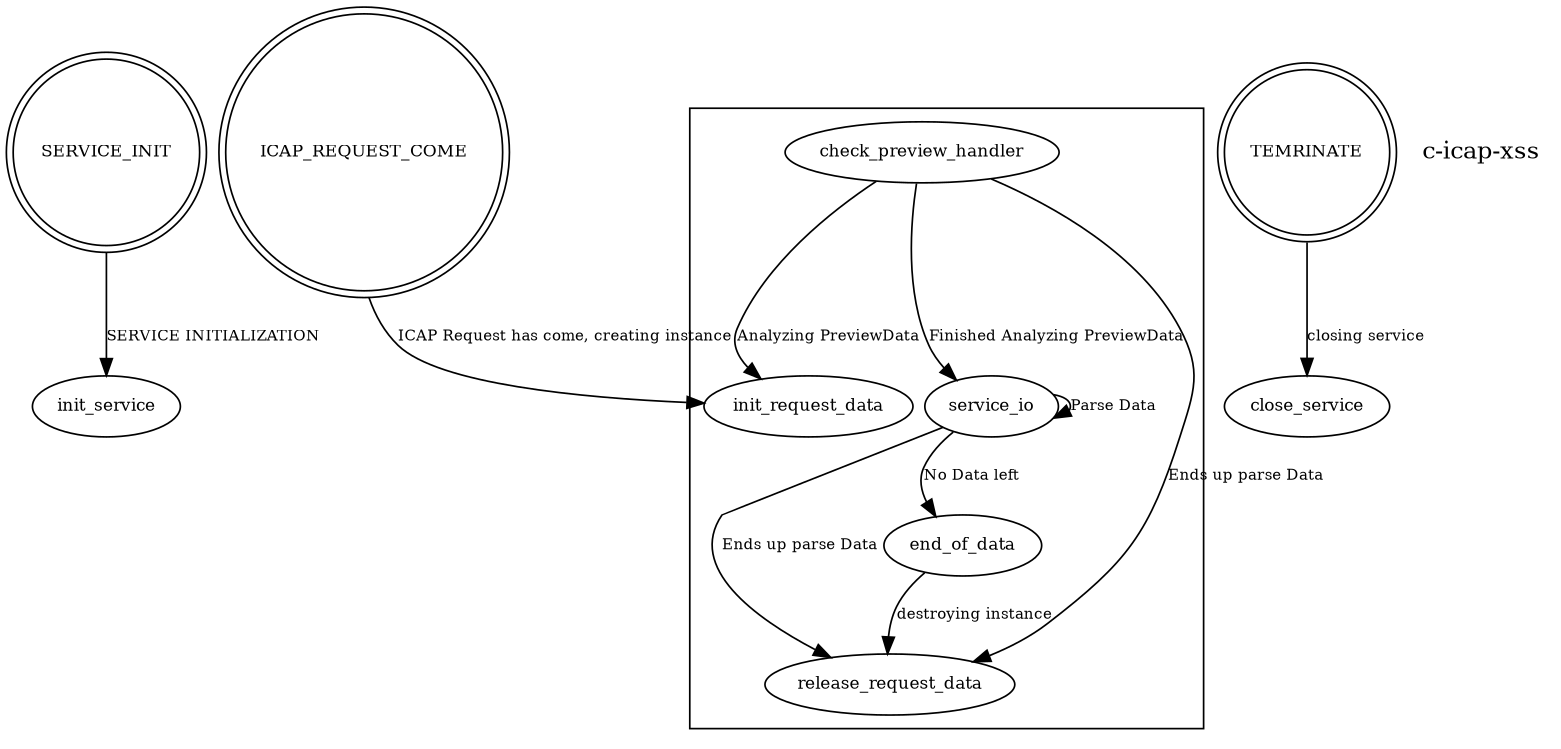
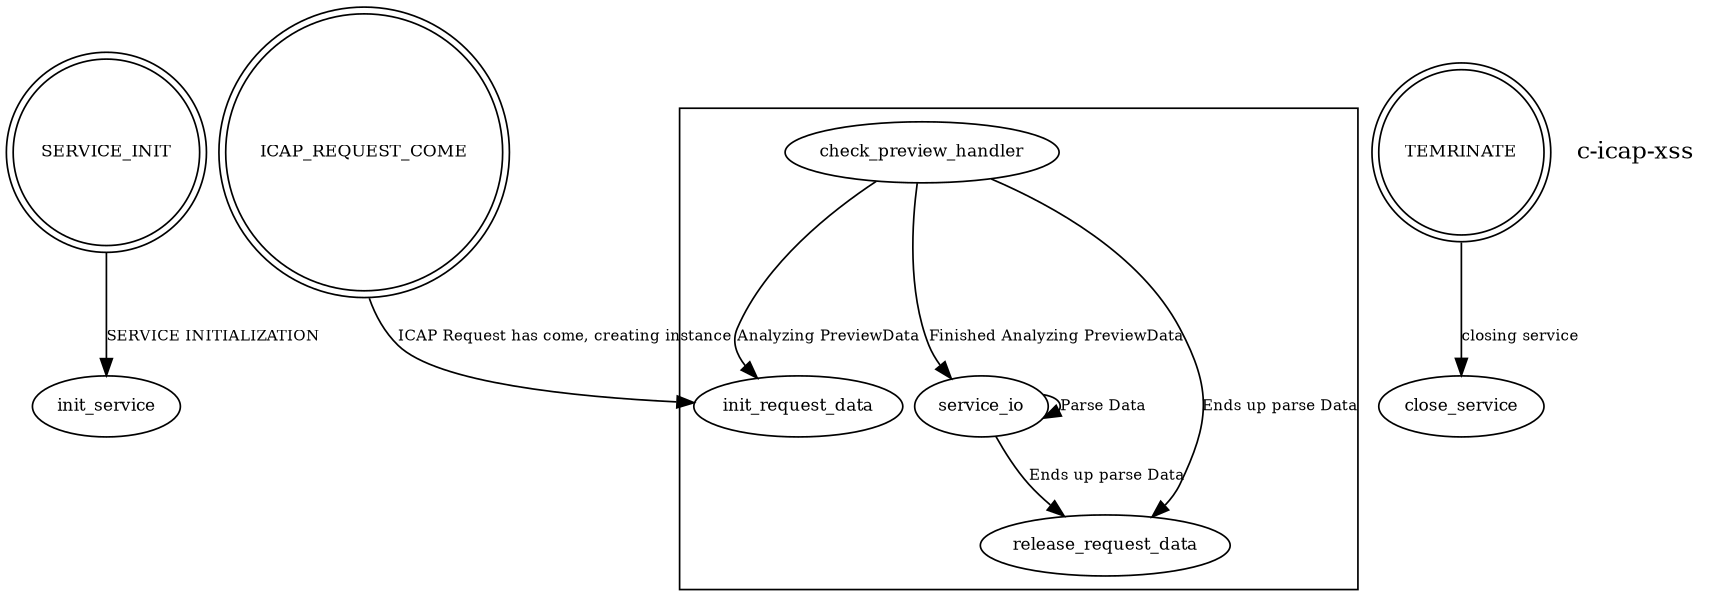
node "end_of_data": removed
